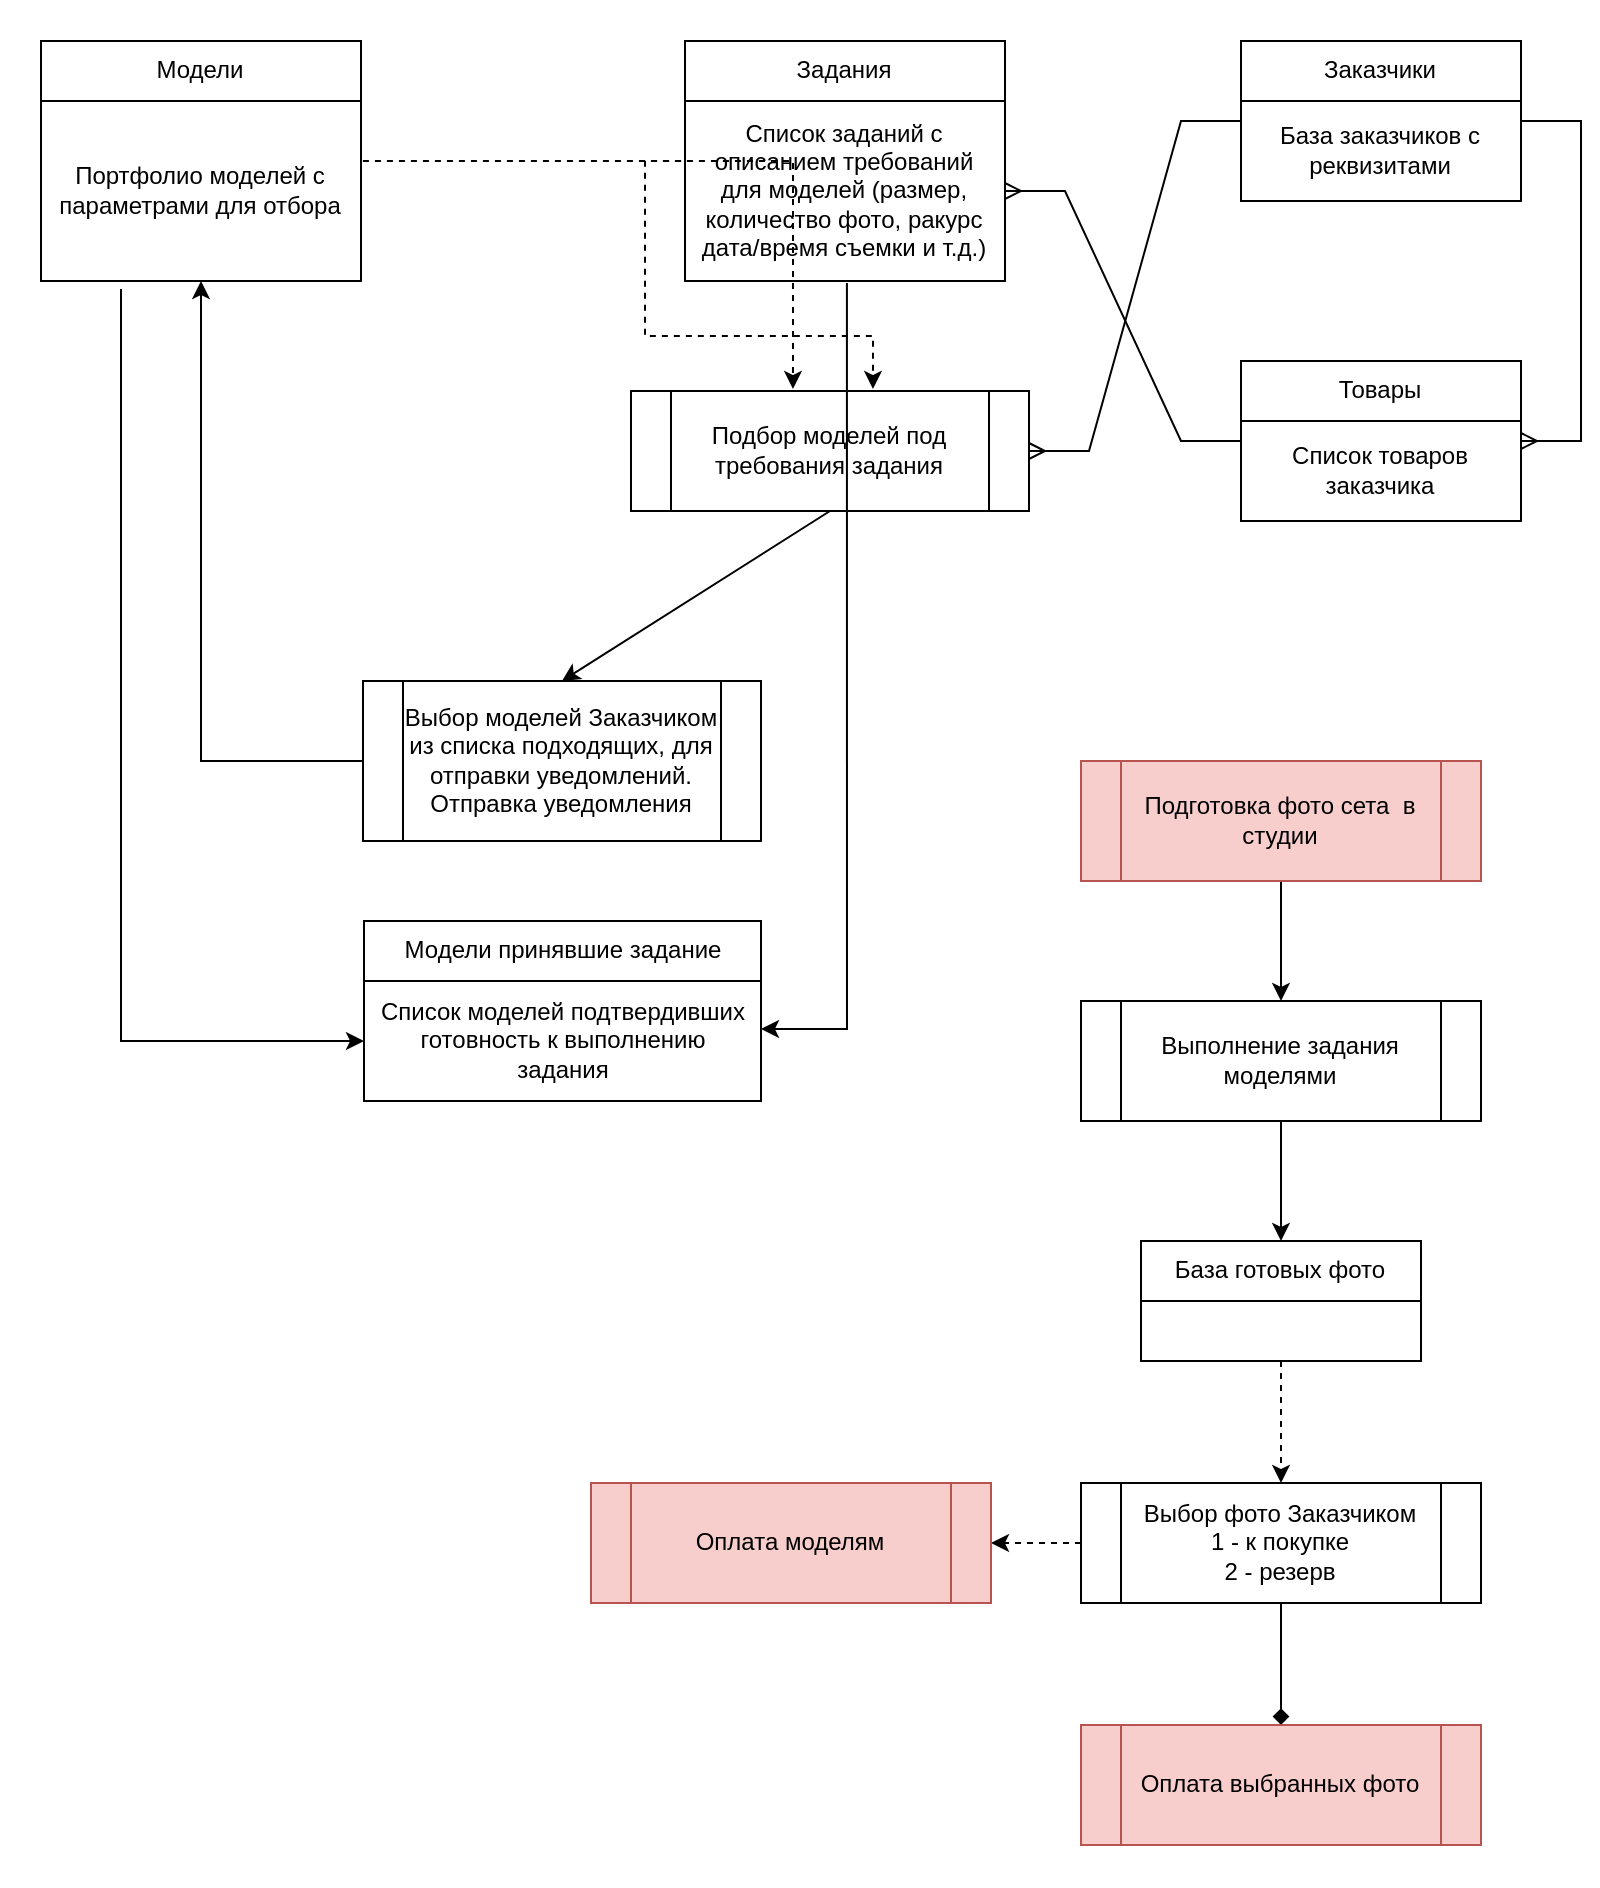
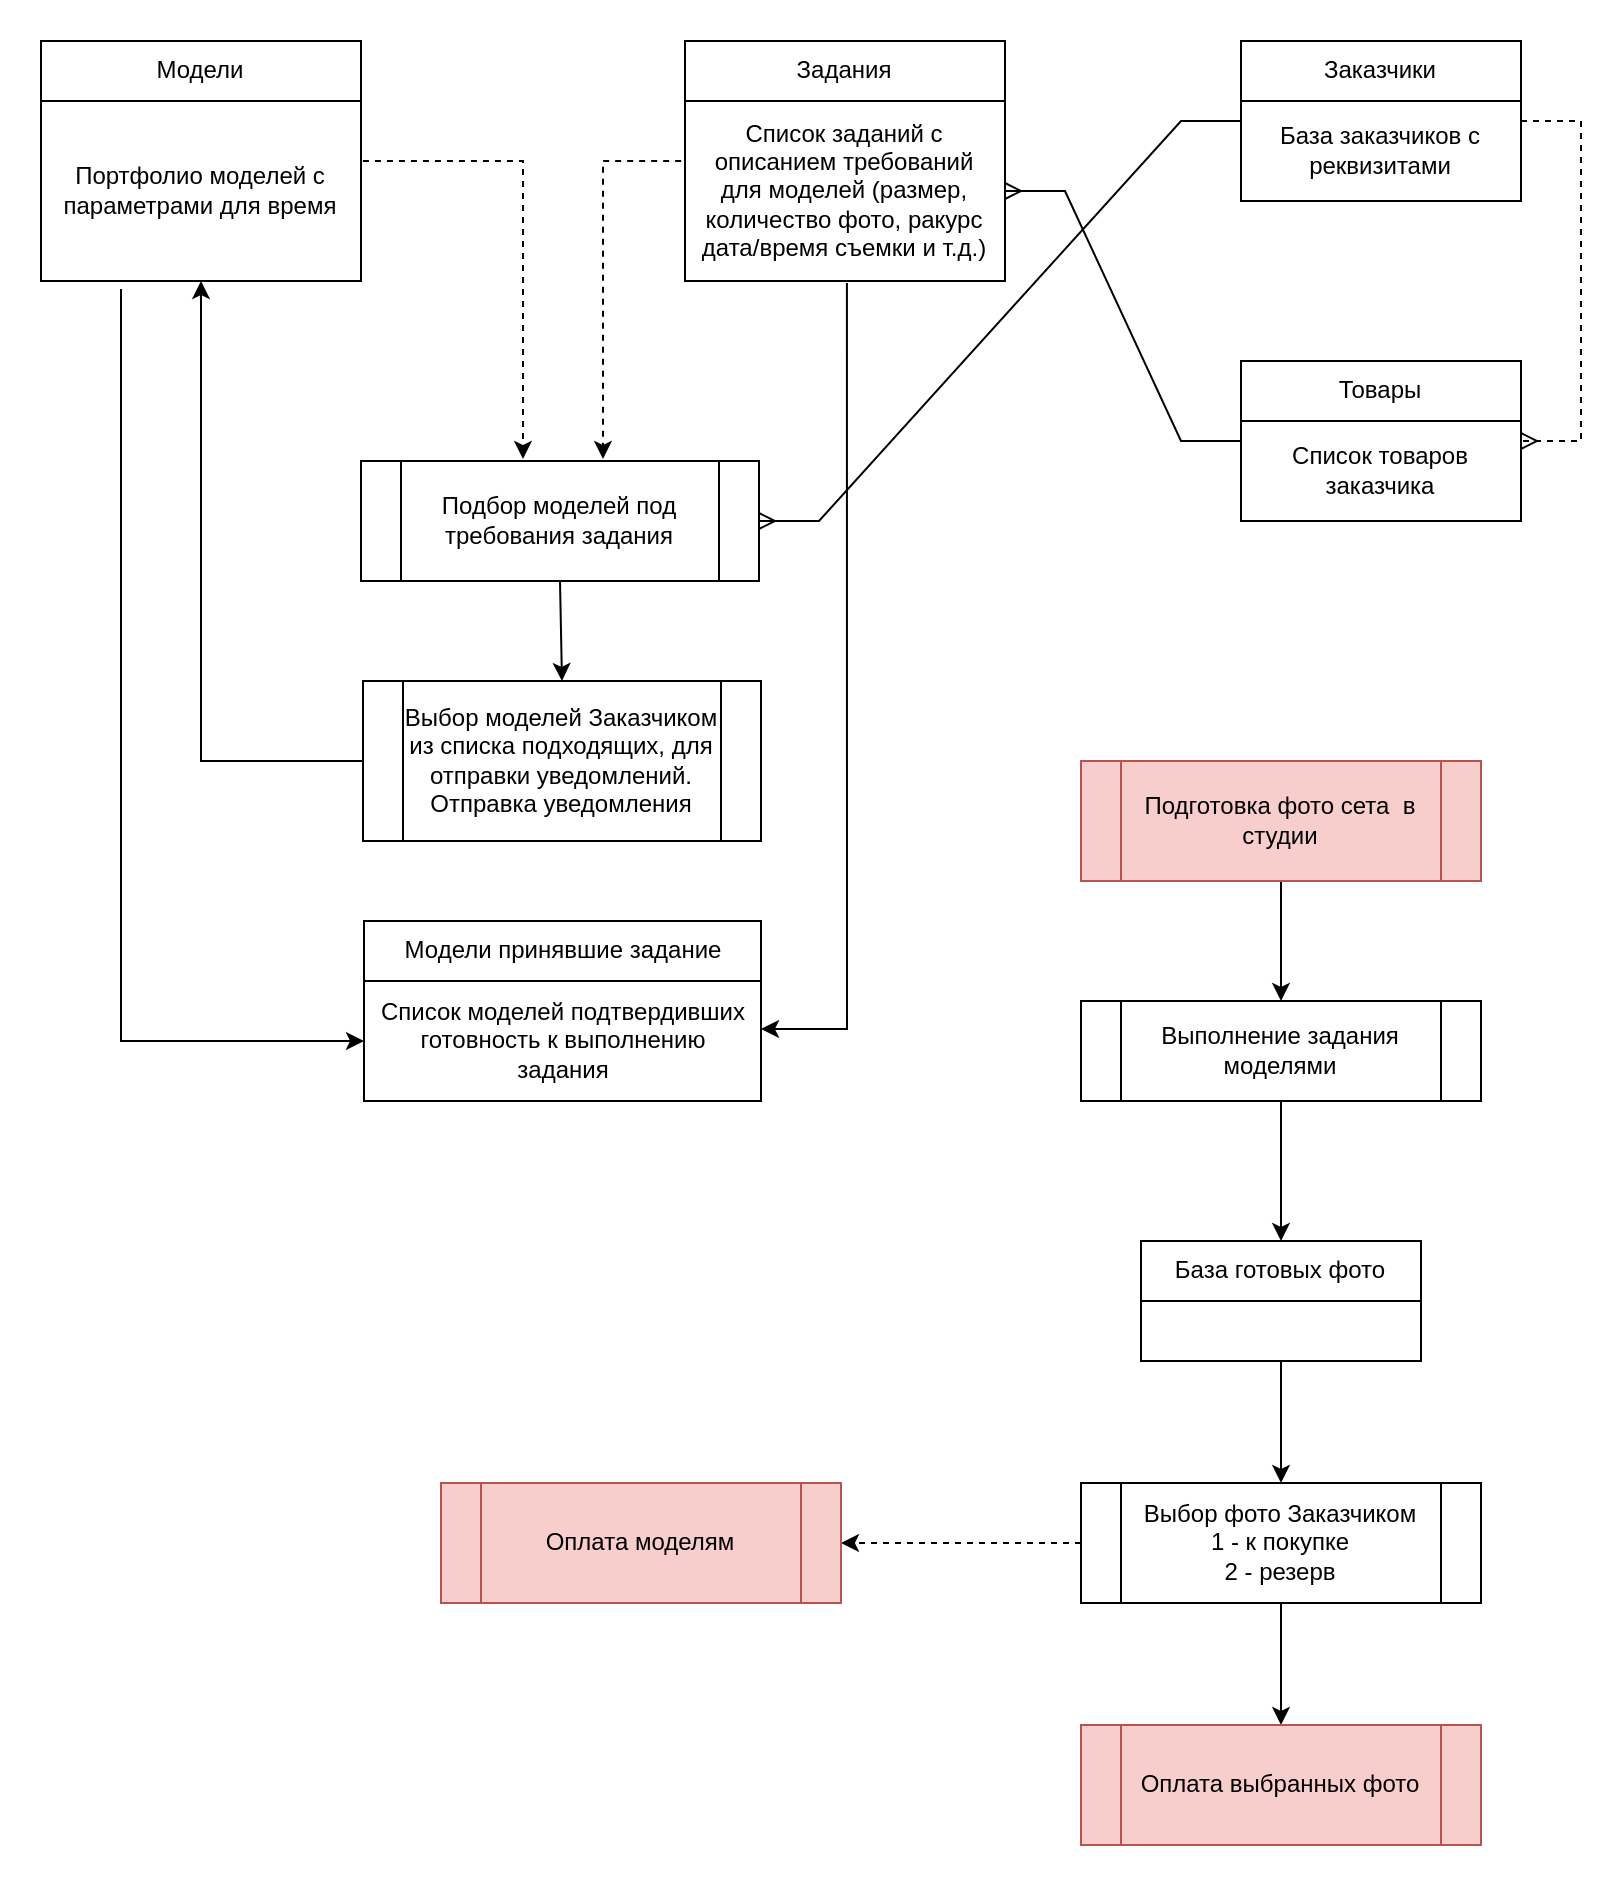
node "Портфолио моделей с параметрами для отбора": label "Портфолио моделей с параметрами для отбора" -> "Портфолио моделей с параметрами для время"
edge "Заказчики" -> "Товары": style solid -> dashed
node "Подбор моделей под требования задания": moved (830, 451) -> (560, 521)
node "Выполнение задания моделями": size 400x120 -> 400x100
edge "База готовых фото" -> "Выбор фото Заказчиком 1 - к покупке 2 - резерв": style dashed -> solid
node "Оплата моделям": moved (791, 1543) -> (641, 1543)
edge "Выбор фото Заказчиком 1 - к покупке 2 - резерв" -> "Оплата выбранных фото": arrowhead diamond -> classic
